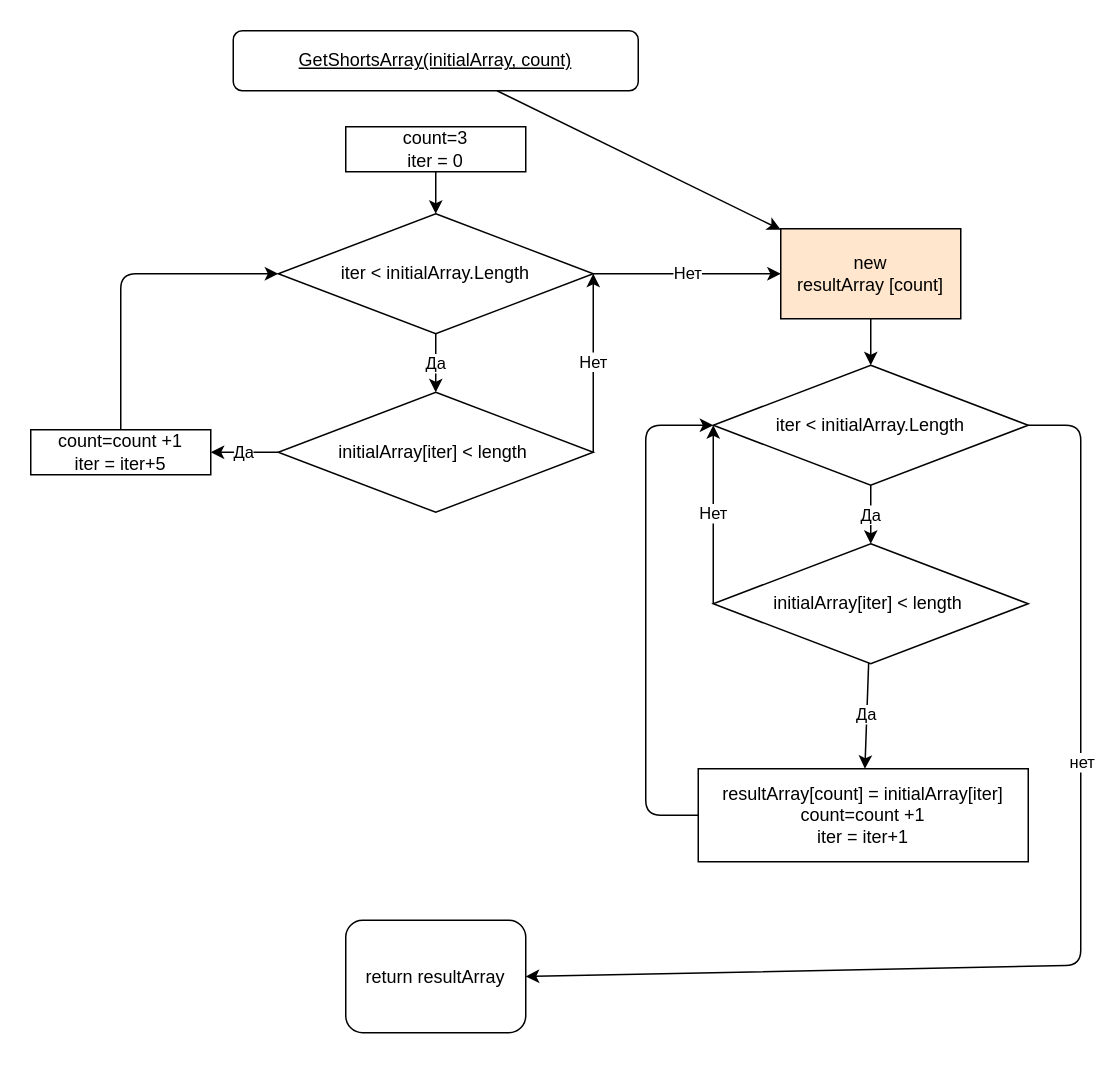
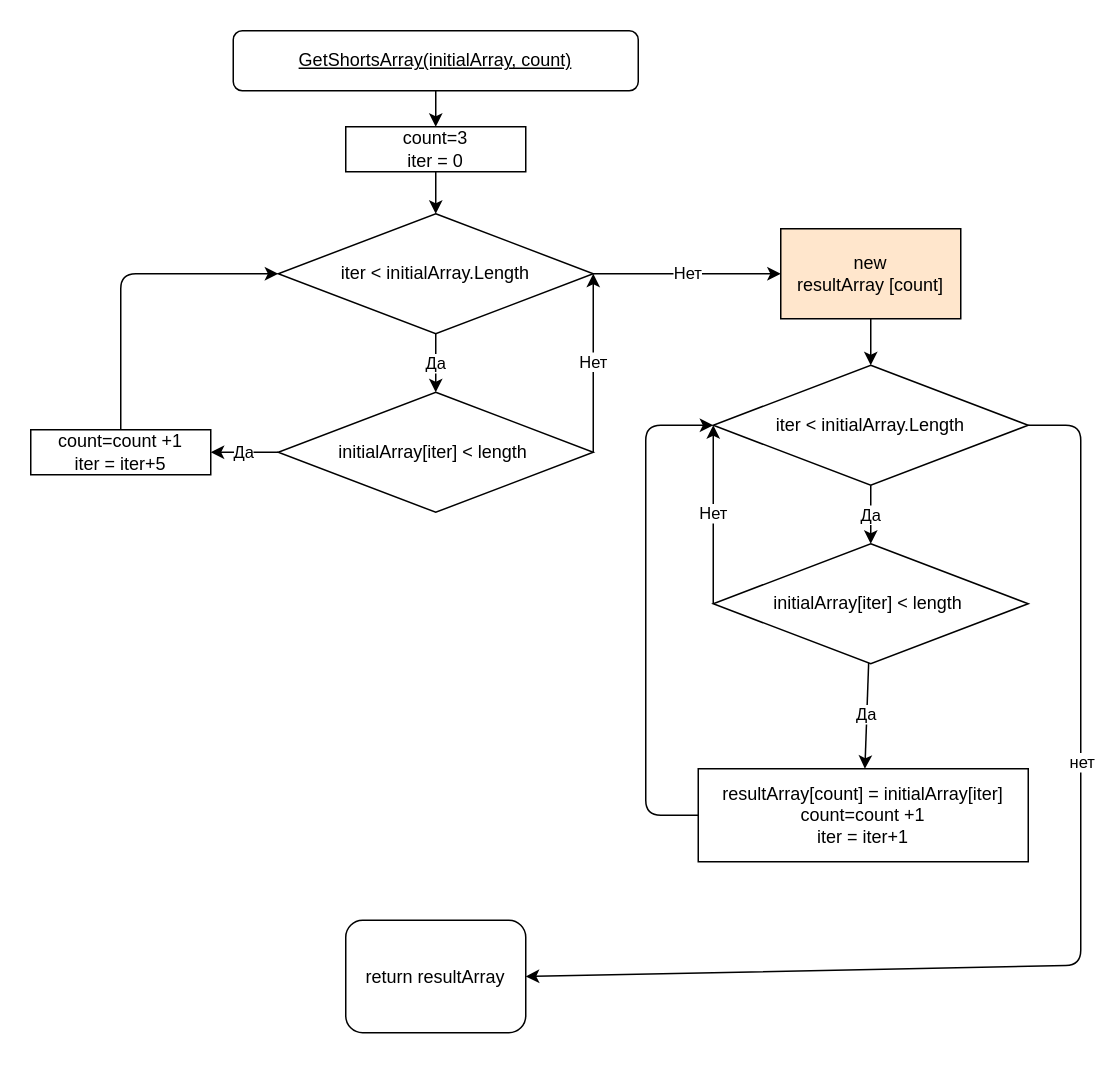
edge "GetShortsArray(initialArray, count)" -> "new resultArray [count]": now "GetShortsArray(initialArray, count)" -> "count=3 iter = 0"
